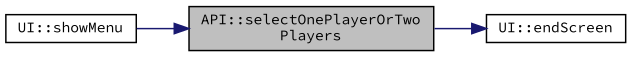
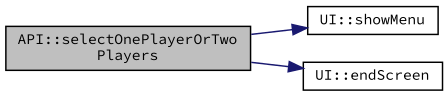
edge "UI::showMenu" -> "API::selectOnePlayerOrTwo Players": reversed
